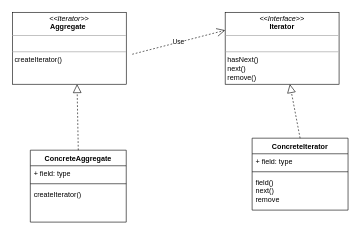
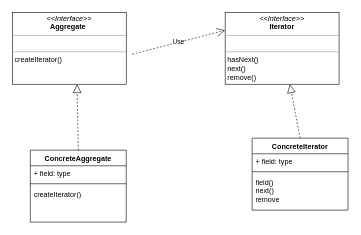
node "<<Iterator>> Aggregate createIterator()": label "<<Iterator>> Aggregate createIterator()" -> "<<Interface>> Aggregate createIterator()"
